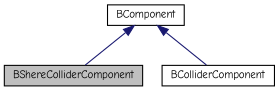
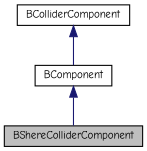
edge "BColliderComponent" -> "BComponent": reversed
